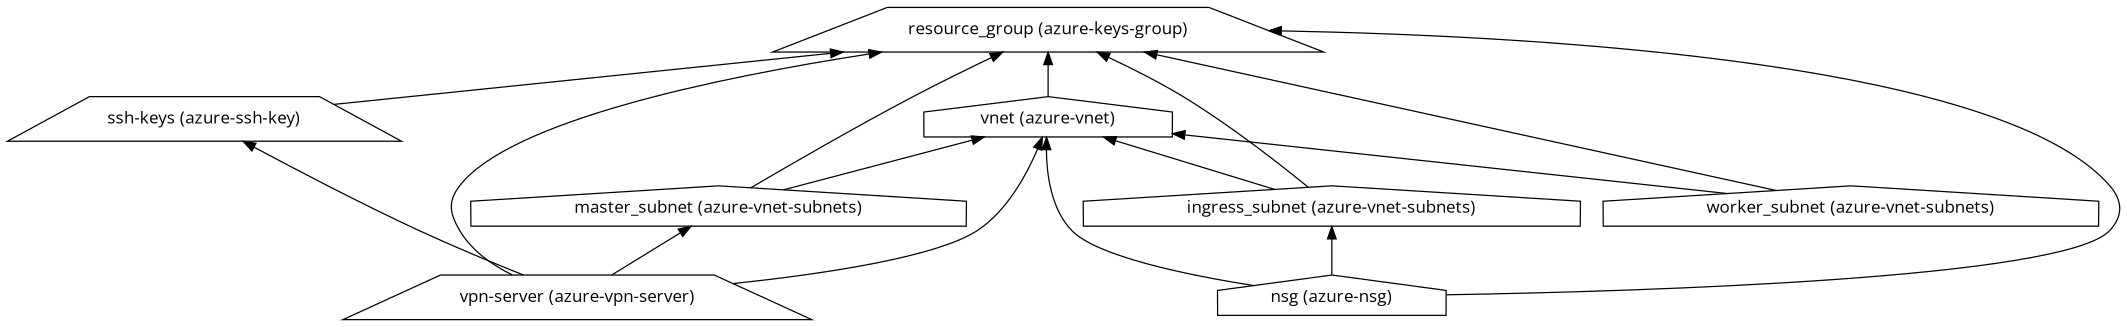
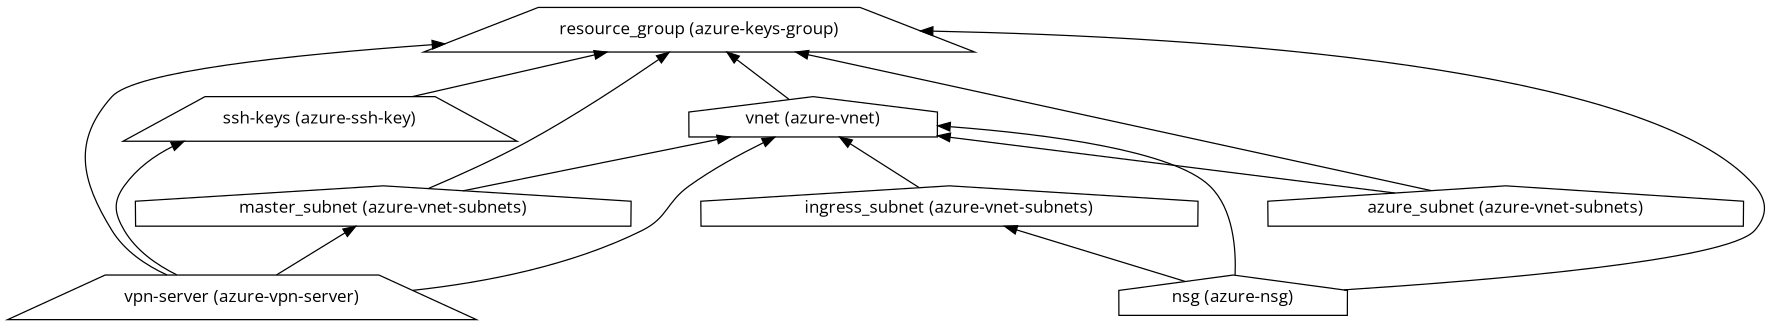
edge "ingress_subnet (azure-vnet-subnets)" -> "resource_group (azure-keys-group)": removed
node "worker_subnet (azure-vnet-subnets)": label "worker_subnet (azure-vnet-subnets)" -> "azure_subnet (azure-vnet-subnets)"
